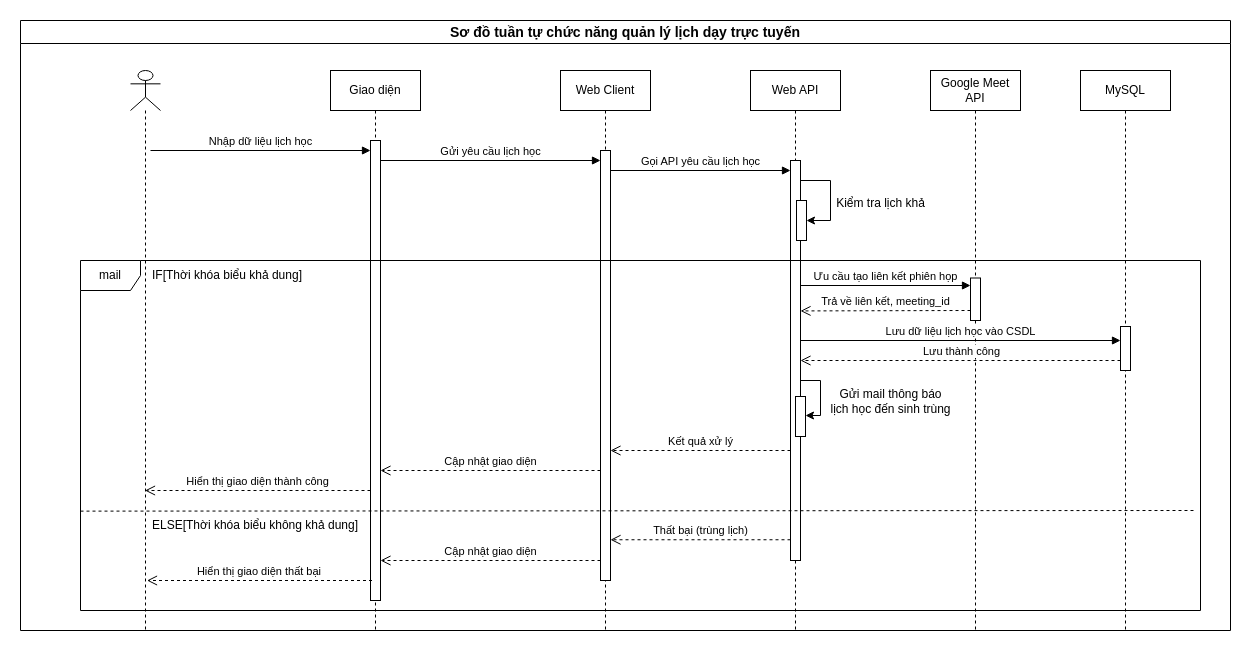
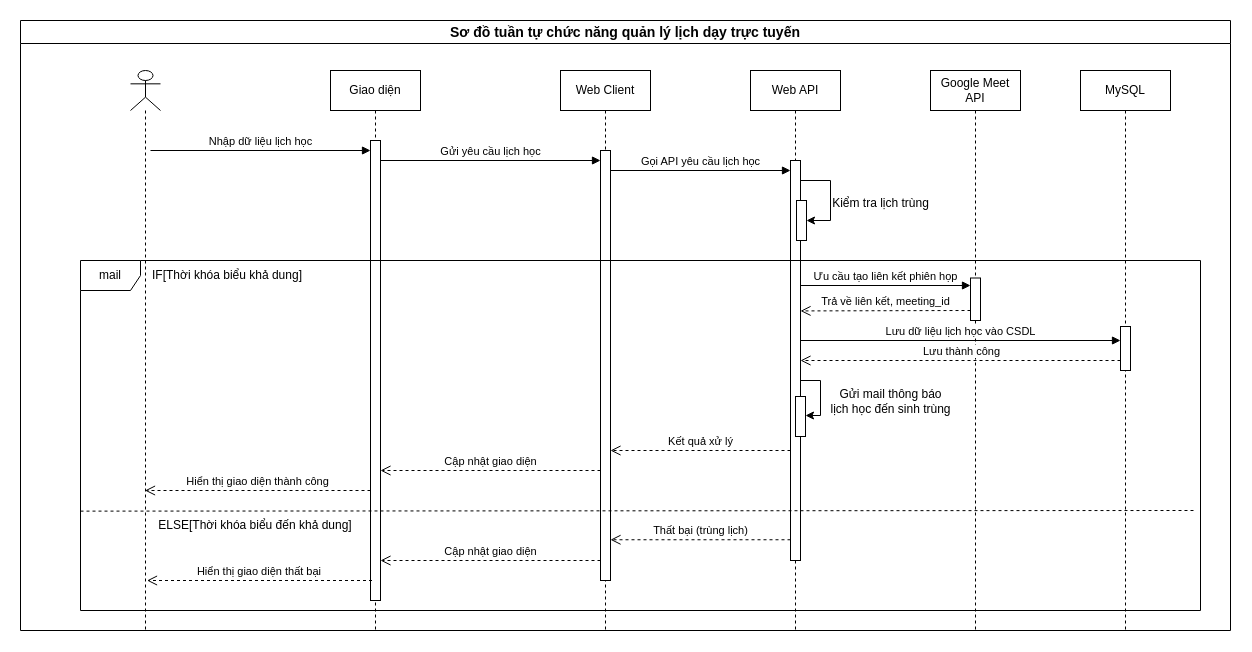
node "Kiểm tra lịch khả": label "Kiểm tra lịch khả" -> "Kiểm tra lịch trùng"
node "ELSE[Thời khóa biểu không khả dung]": label "ELSE[Thời khóa biểu không khả dung]" -> "ELSE[Thời khóa biểu đến khả dung]"
